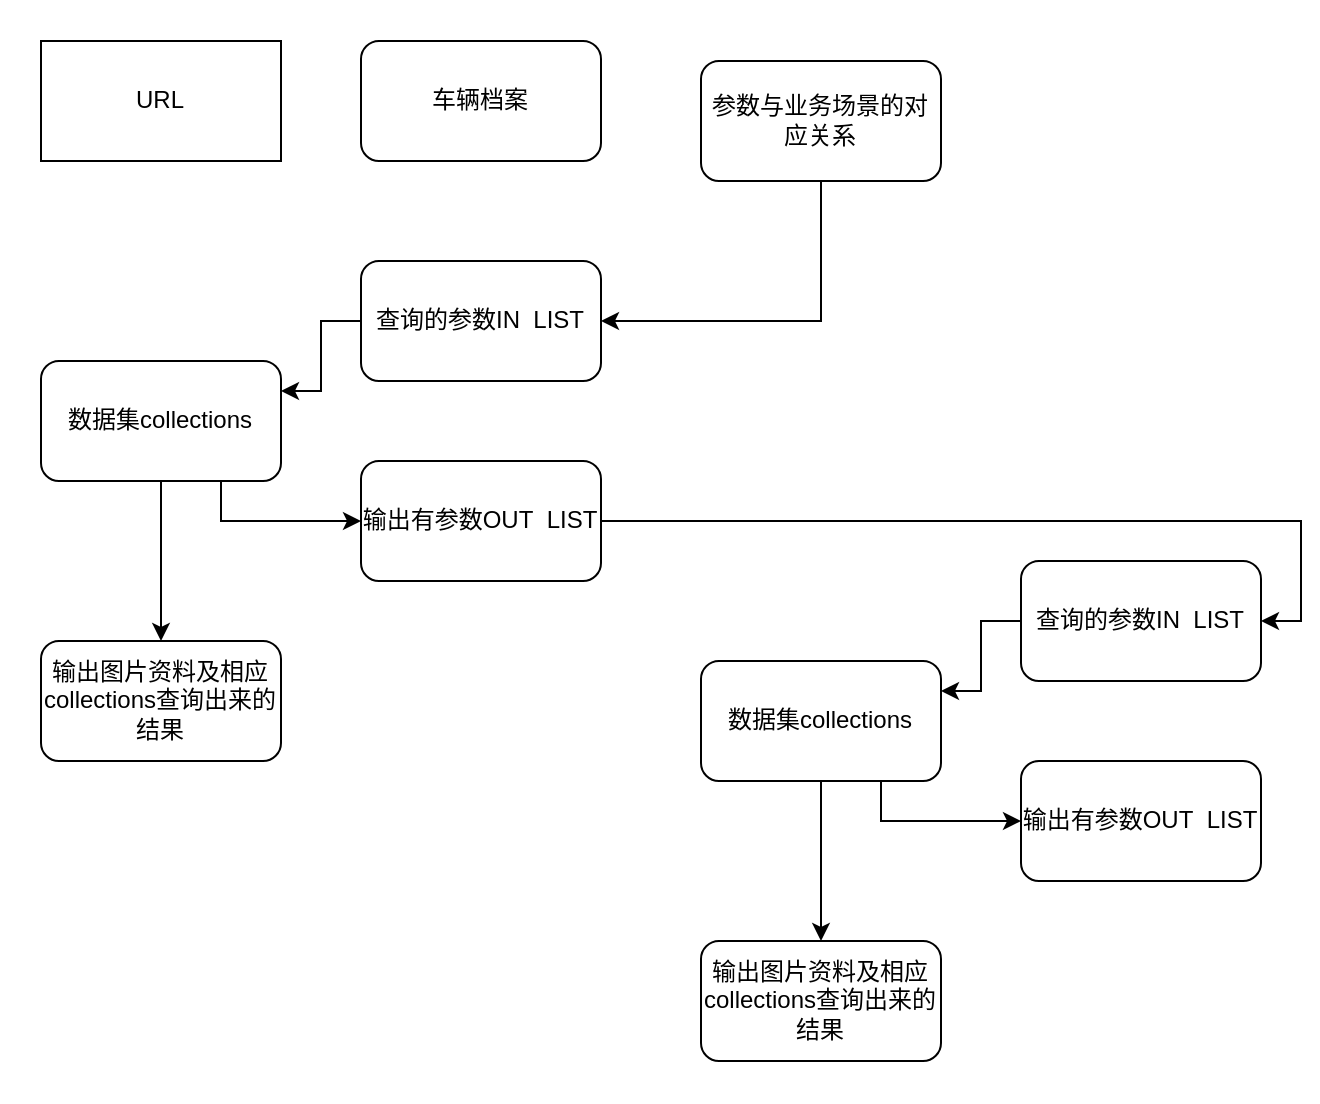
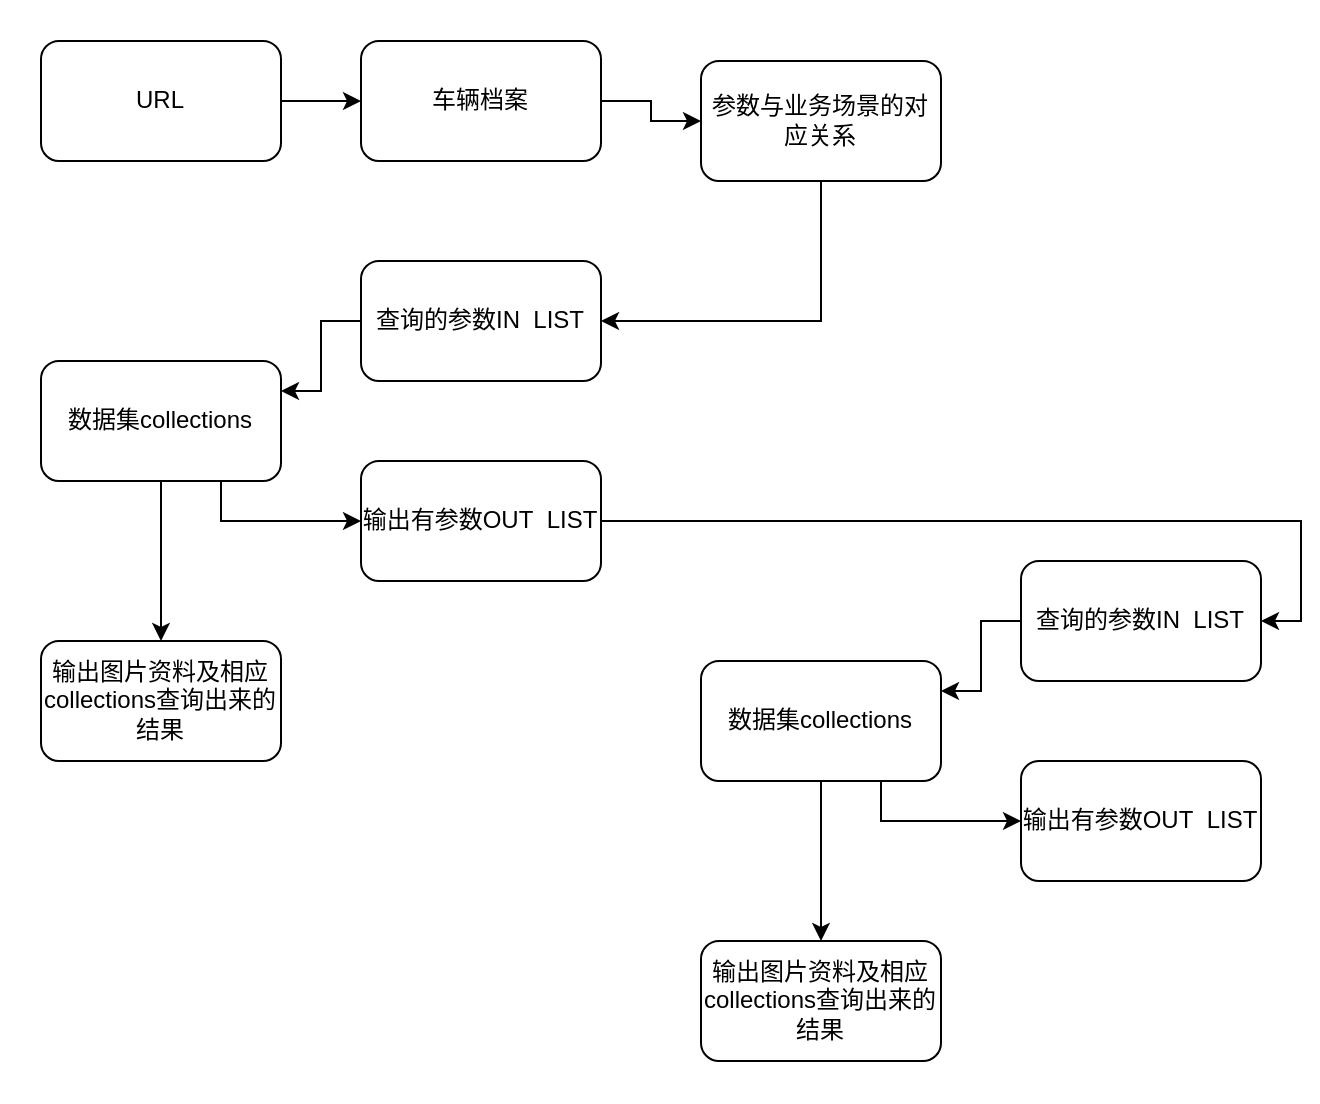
node "URL": shape rectangle -> rounded rectangle
edge "URL" -> "车辆档案": added
edge "车辆档案" -> "参数与业务场景的对应关系": added
